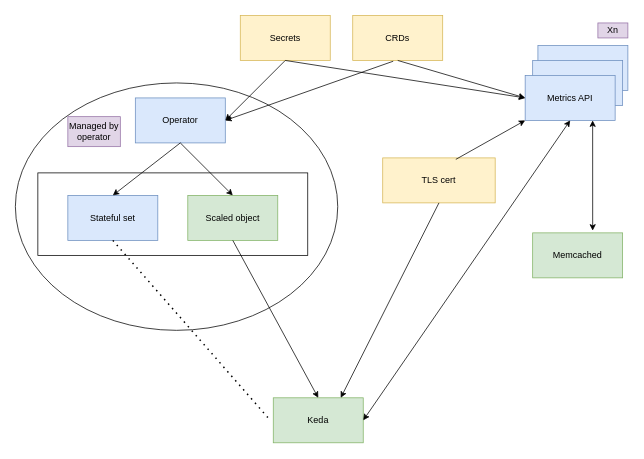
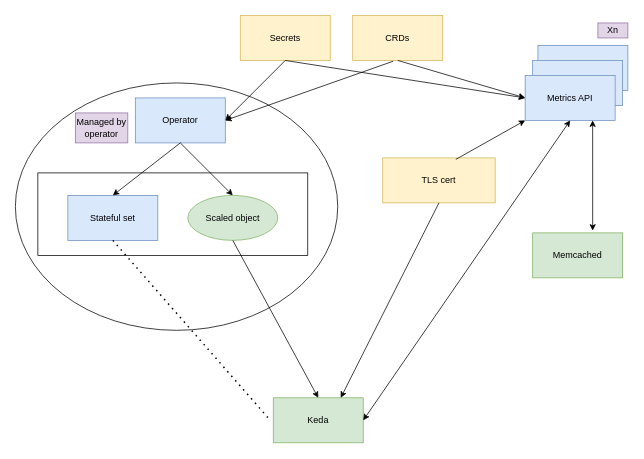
node "Managed by operator": moved (94, 132) -> (102, 128)
node "Scaled object": shape rectangle -> ellipse
